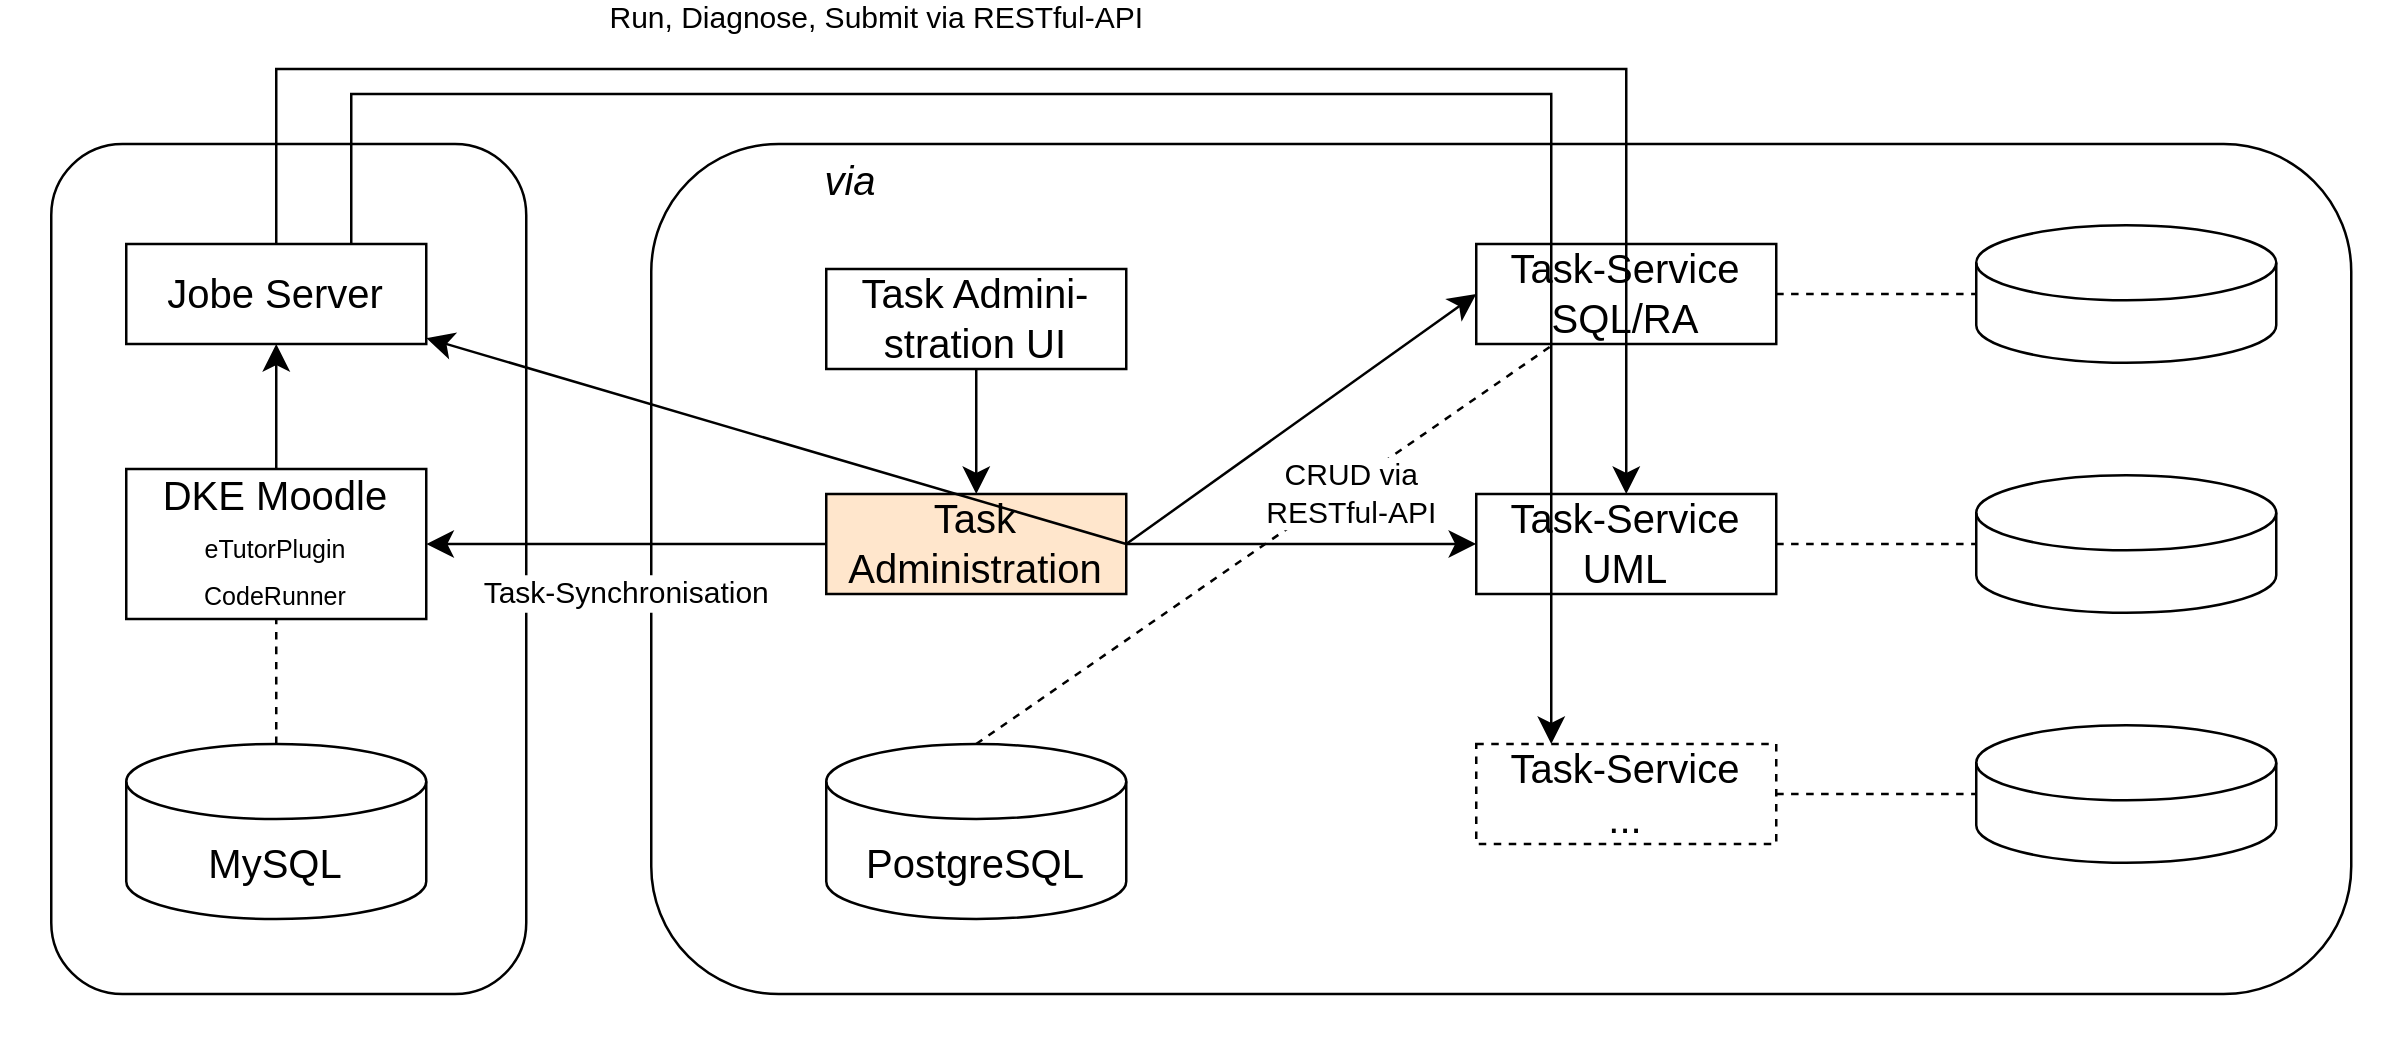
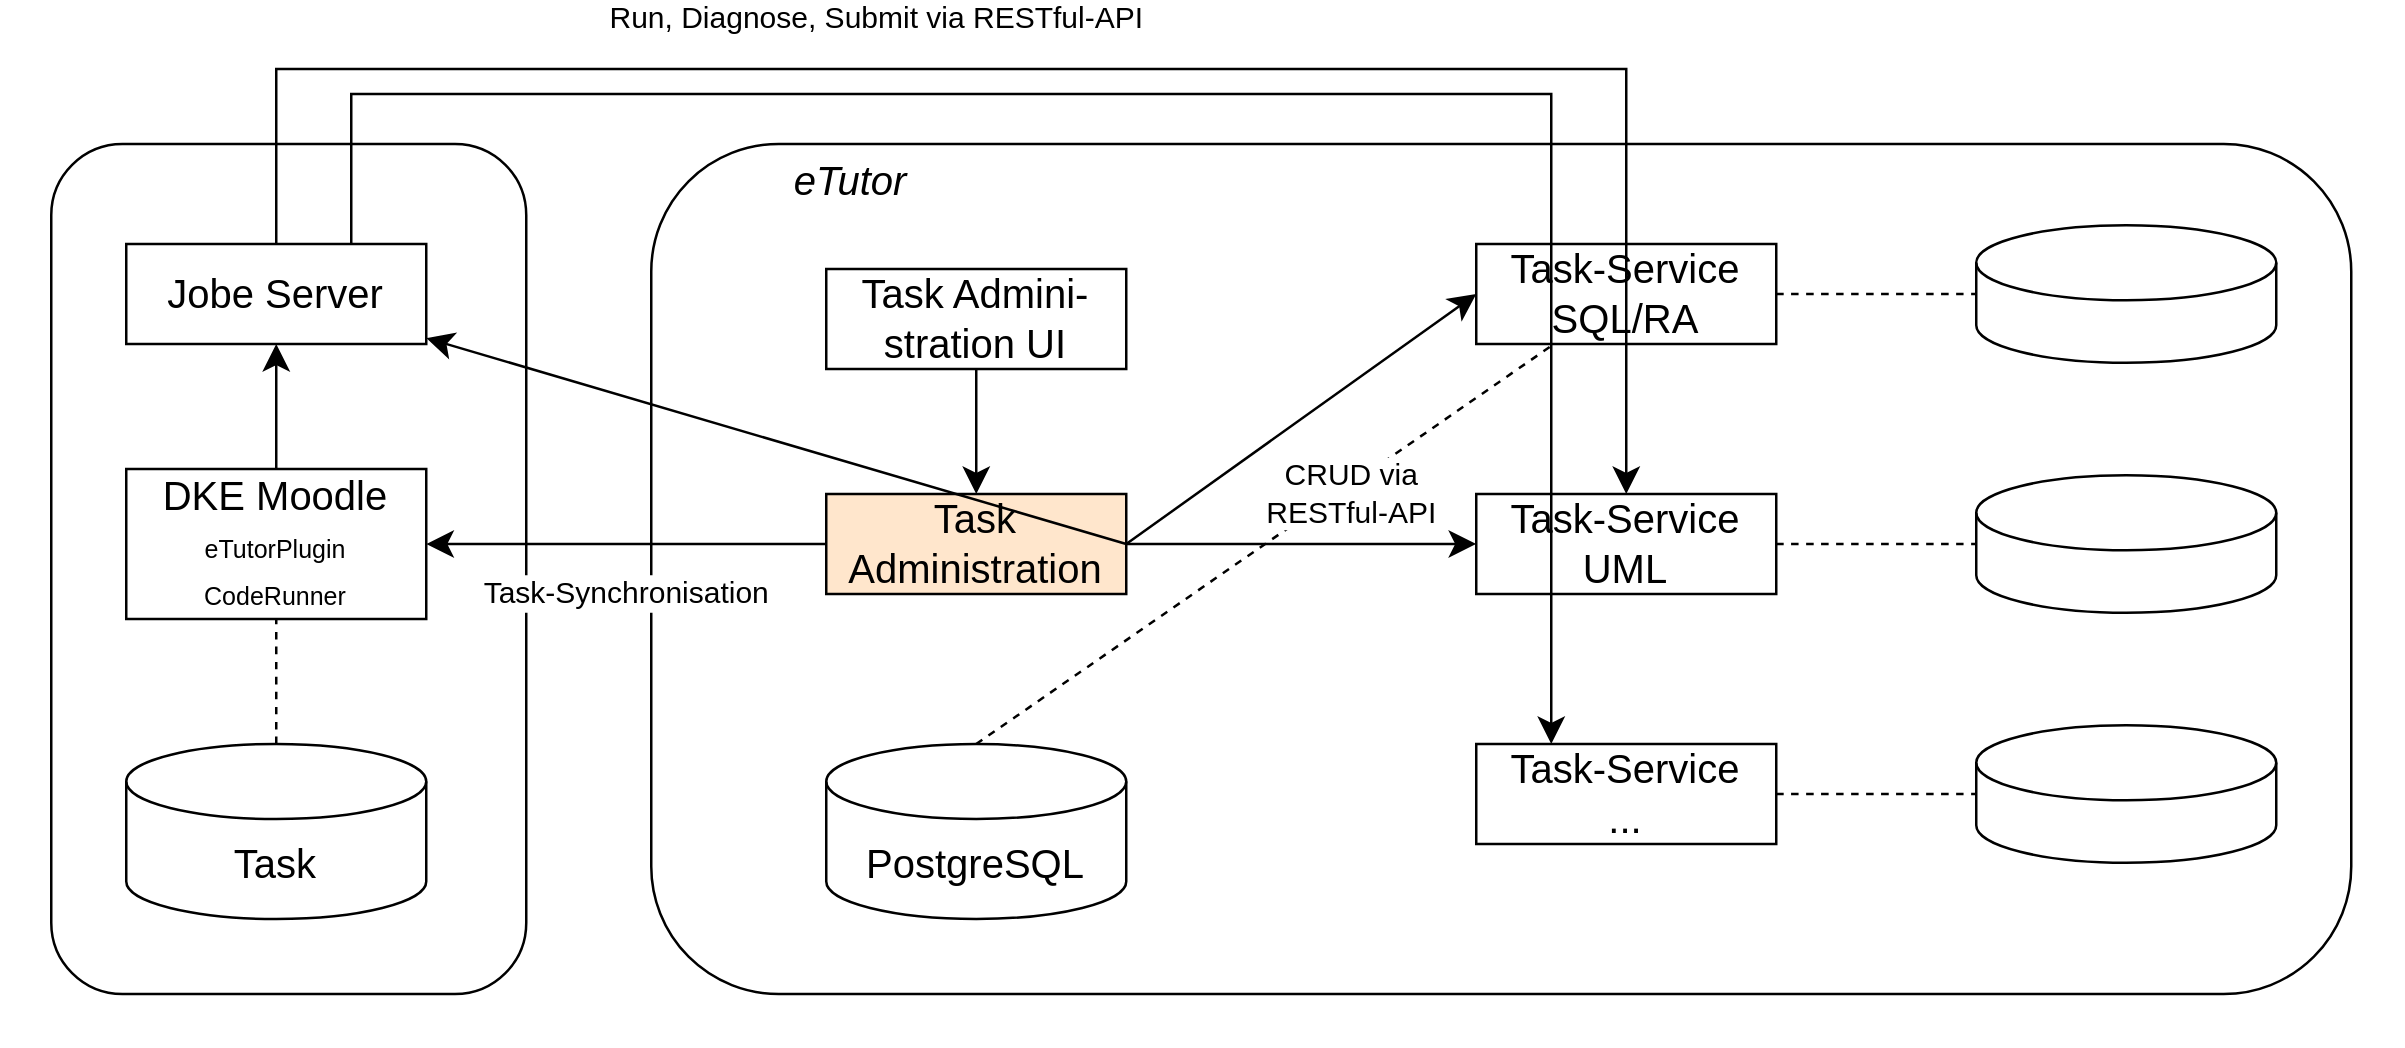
node "via": label "via" -> "eTutor"
node "Task-Service ...": style dashed -> solid
node "MySQL": label "MySQL" -> "Task"
